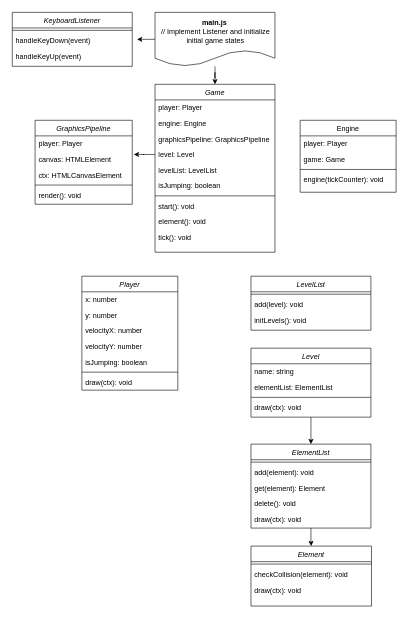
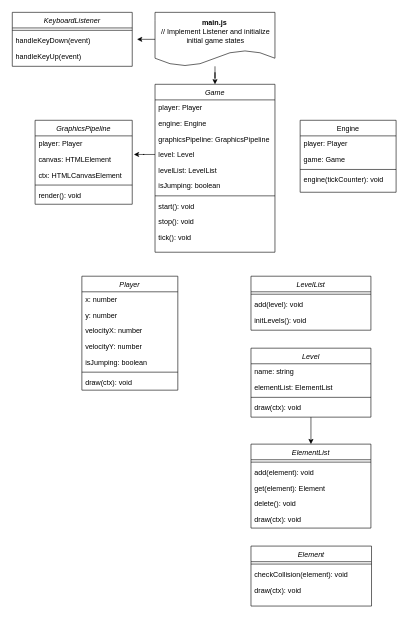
node "element(): void": label "element(): void" -> "stop(): void"
edge "ElementList" -> "Element": removed
